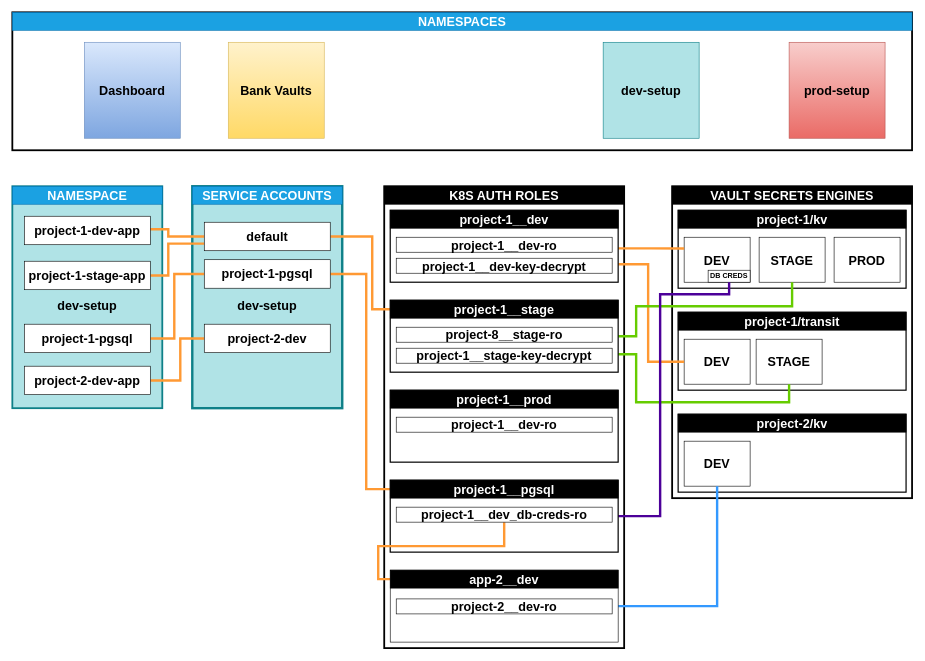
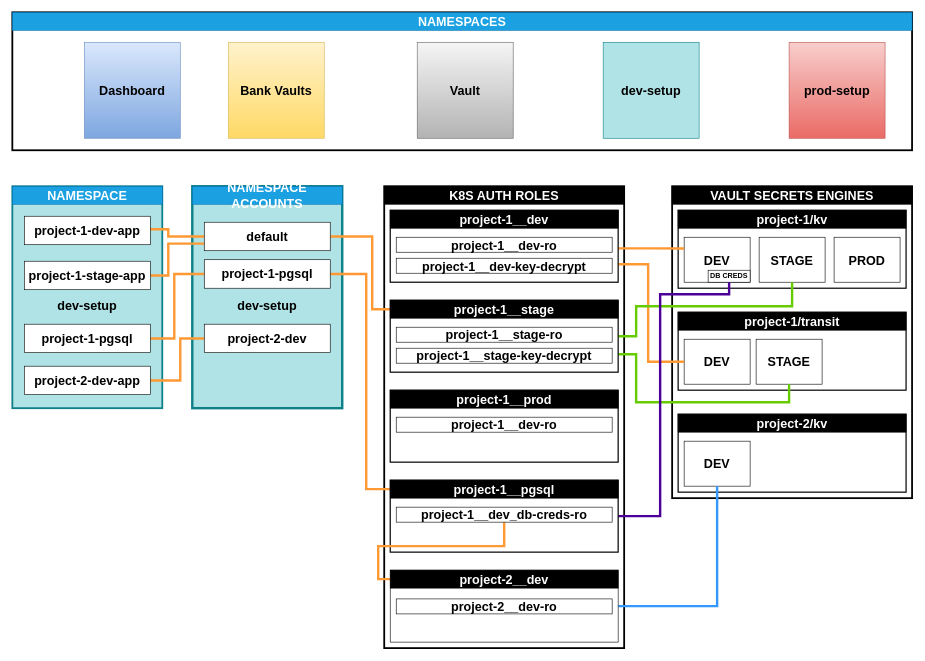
node "Vault": added
node "SERVICE ACCOUNTS": label "SERVICE ACCOUNTS" -> "NAMESPACE ACCOUNTS"
node "project-8__stage-ro": label "project-8__stage-ro" -> "project-1__stage-ro"
node "app-2__dev": label "app-2__dev" -> "project-2__dev"
